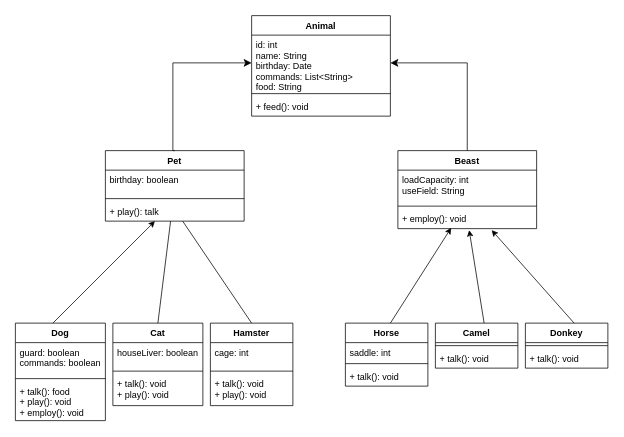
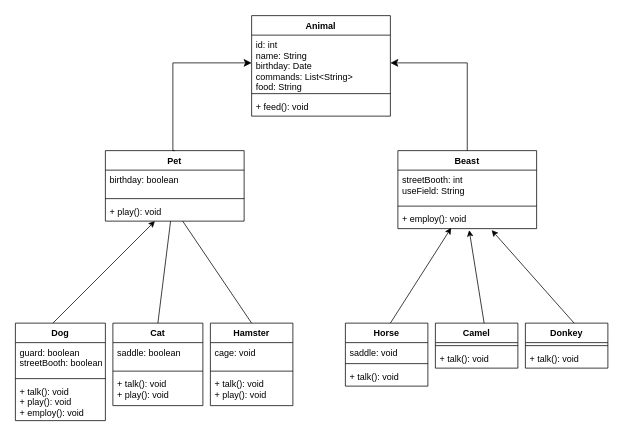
node "loadCapacity: int useField: String": label "loadCapacity: int useField: String" -> "streetBooth: int useField: String"
node "+ play(): talk": label "+ play(): talk" -> "+ play(): void"
node "guard: boolean commands: boolean": label "guard: boolean commands: boolean" -> "guard: boolean streetBooth: boolean"
node "houseLiver: boolean": label "houseLiver: boolean" -> "saddle: boolean"
node "cage: int": label "cage: int" -> "cage: void"
node "saddle: int": label "saddle: int" -> "saddle: void"
node "+ talk(): food + play(): void + employ(): void": label "+ talk(): food + play(): void + employ(): void" -> "+ talk(): void + play(): void + employ(): void"
